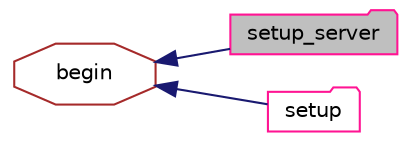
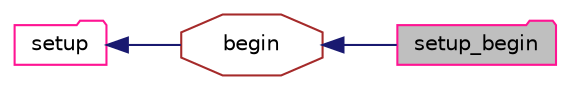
node "setup_server": label "setup_server" -> "setup_begin"
edge "setup" -> "begin": reversed
